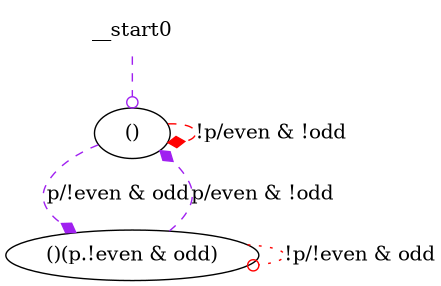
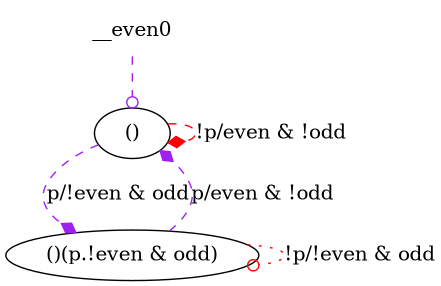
node "__start0": label "__start0" -> "__even0"
